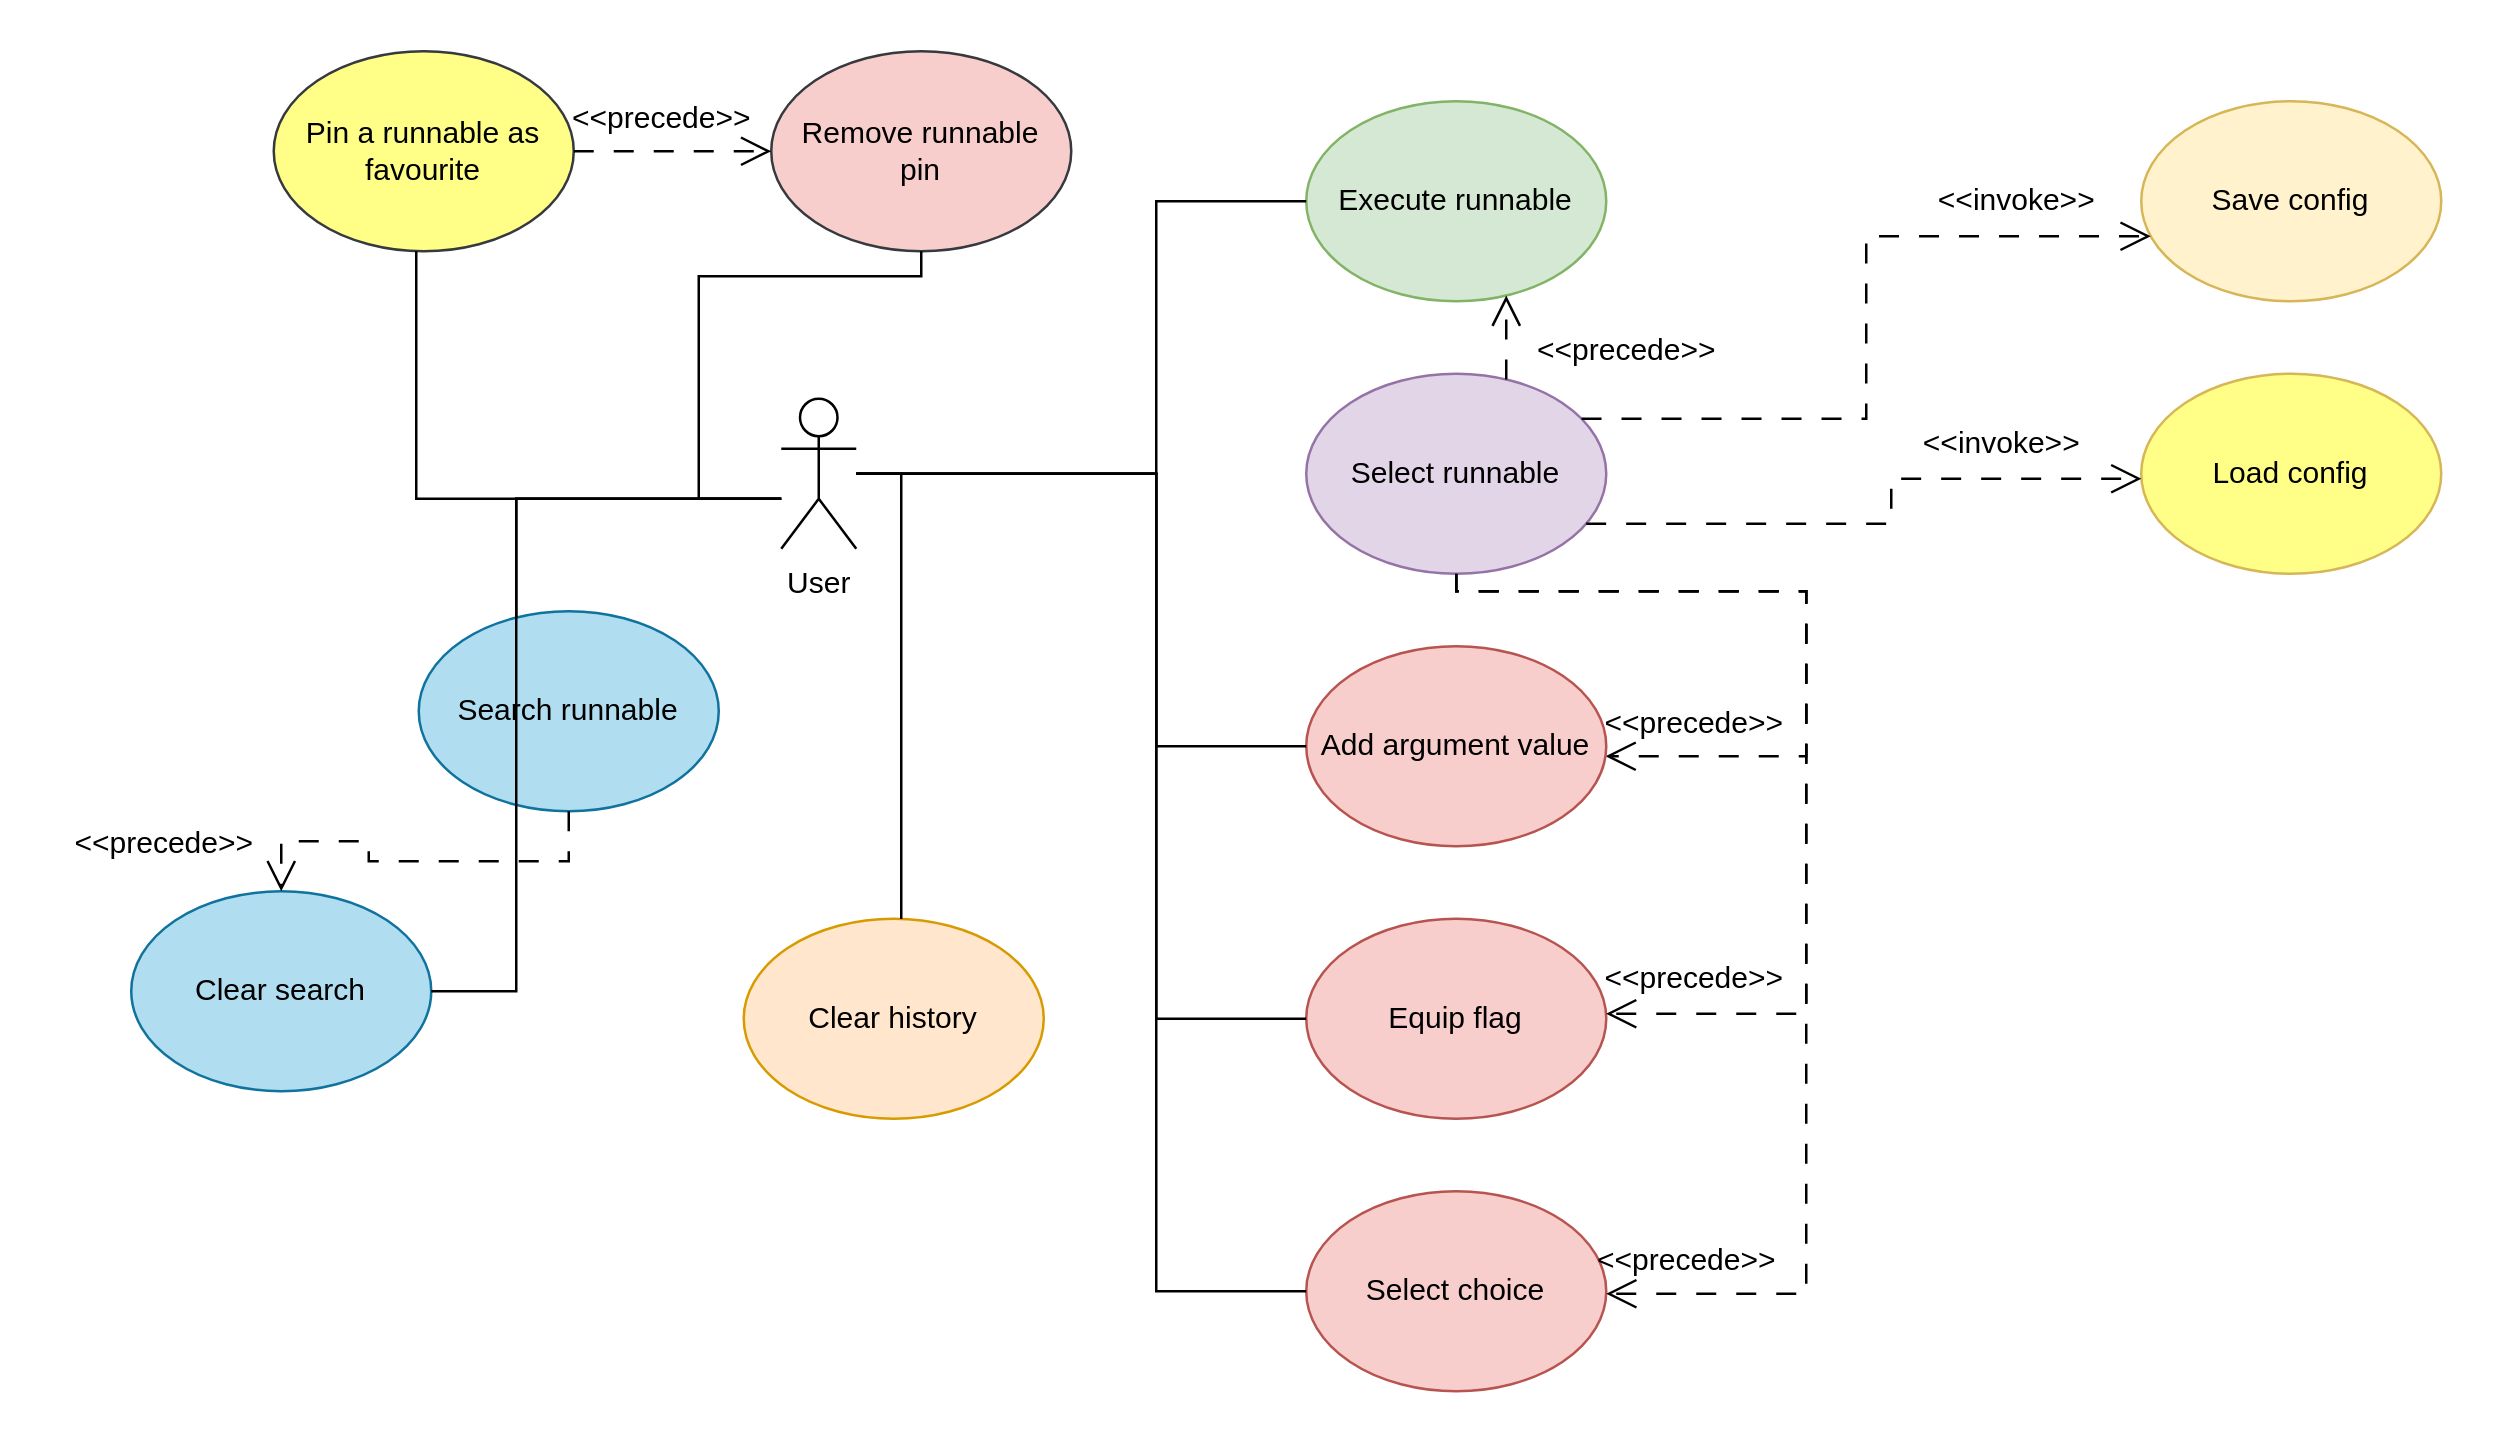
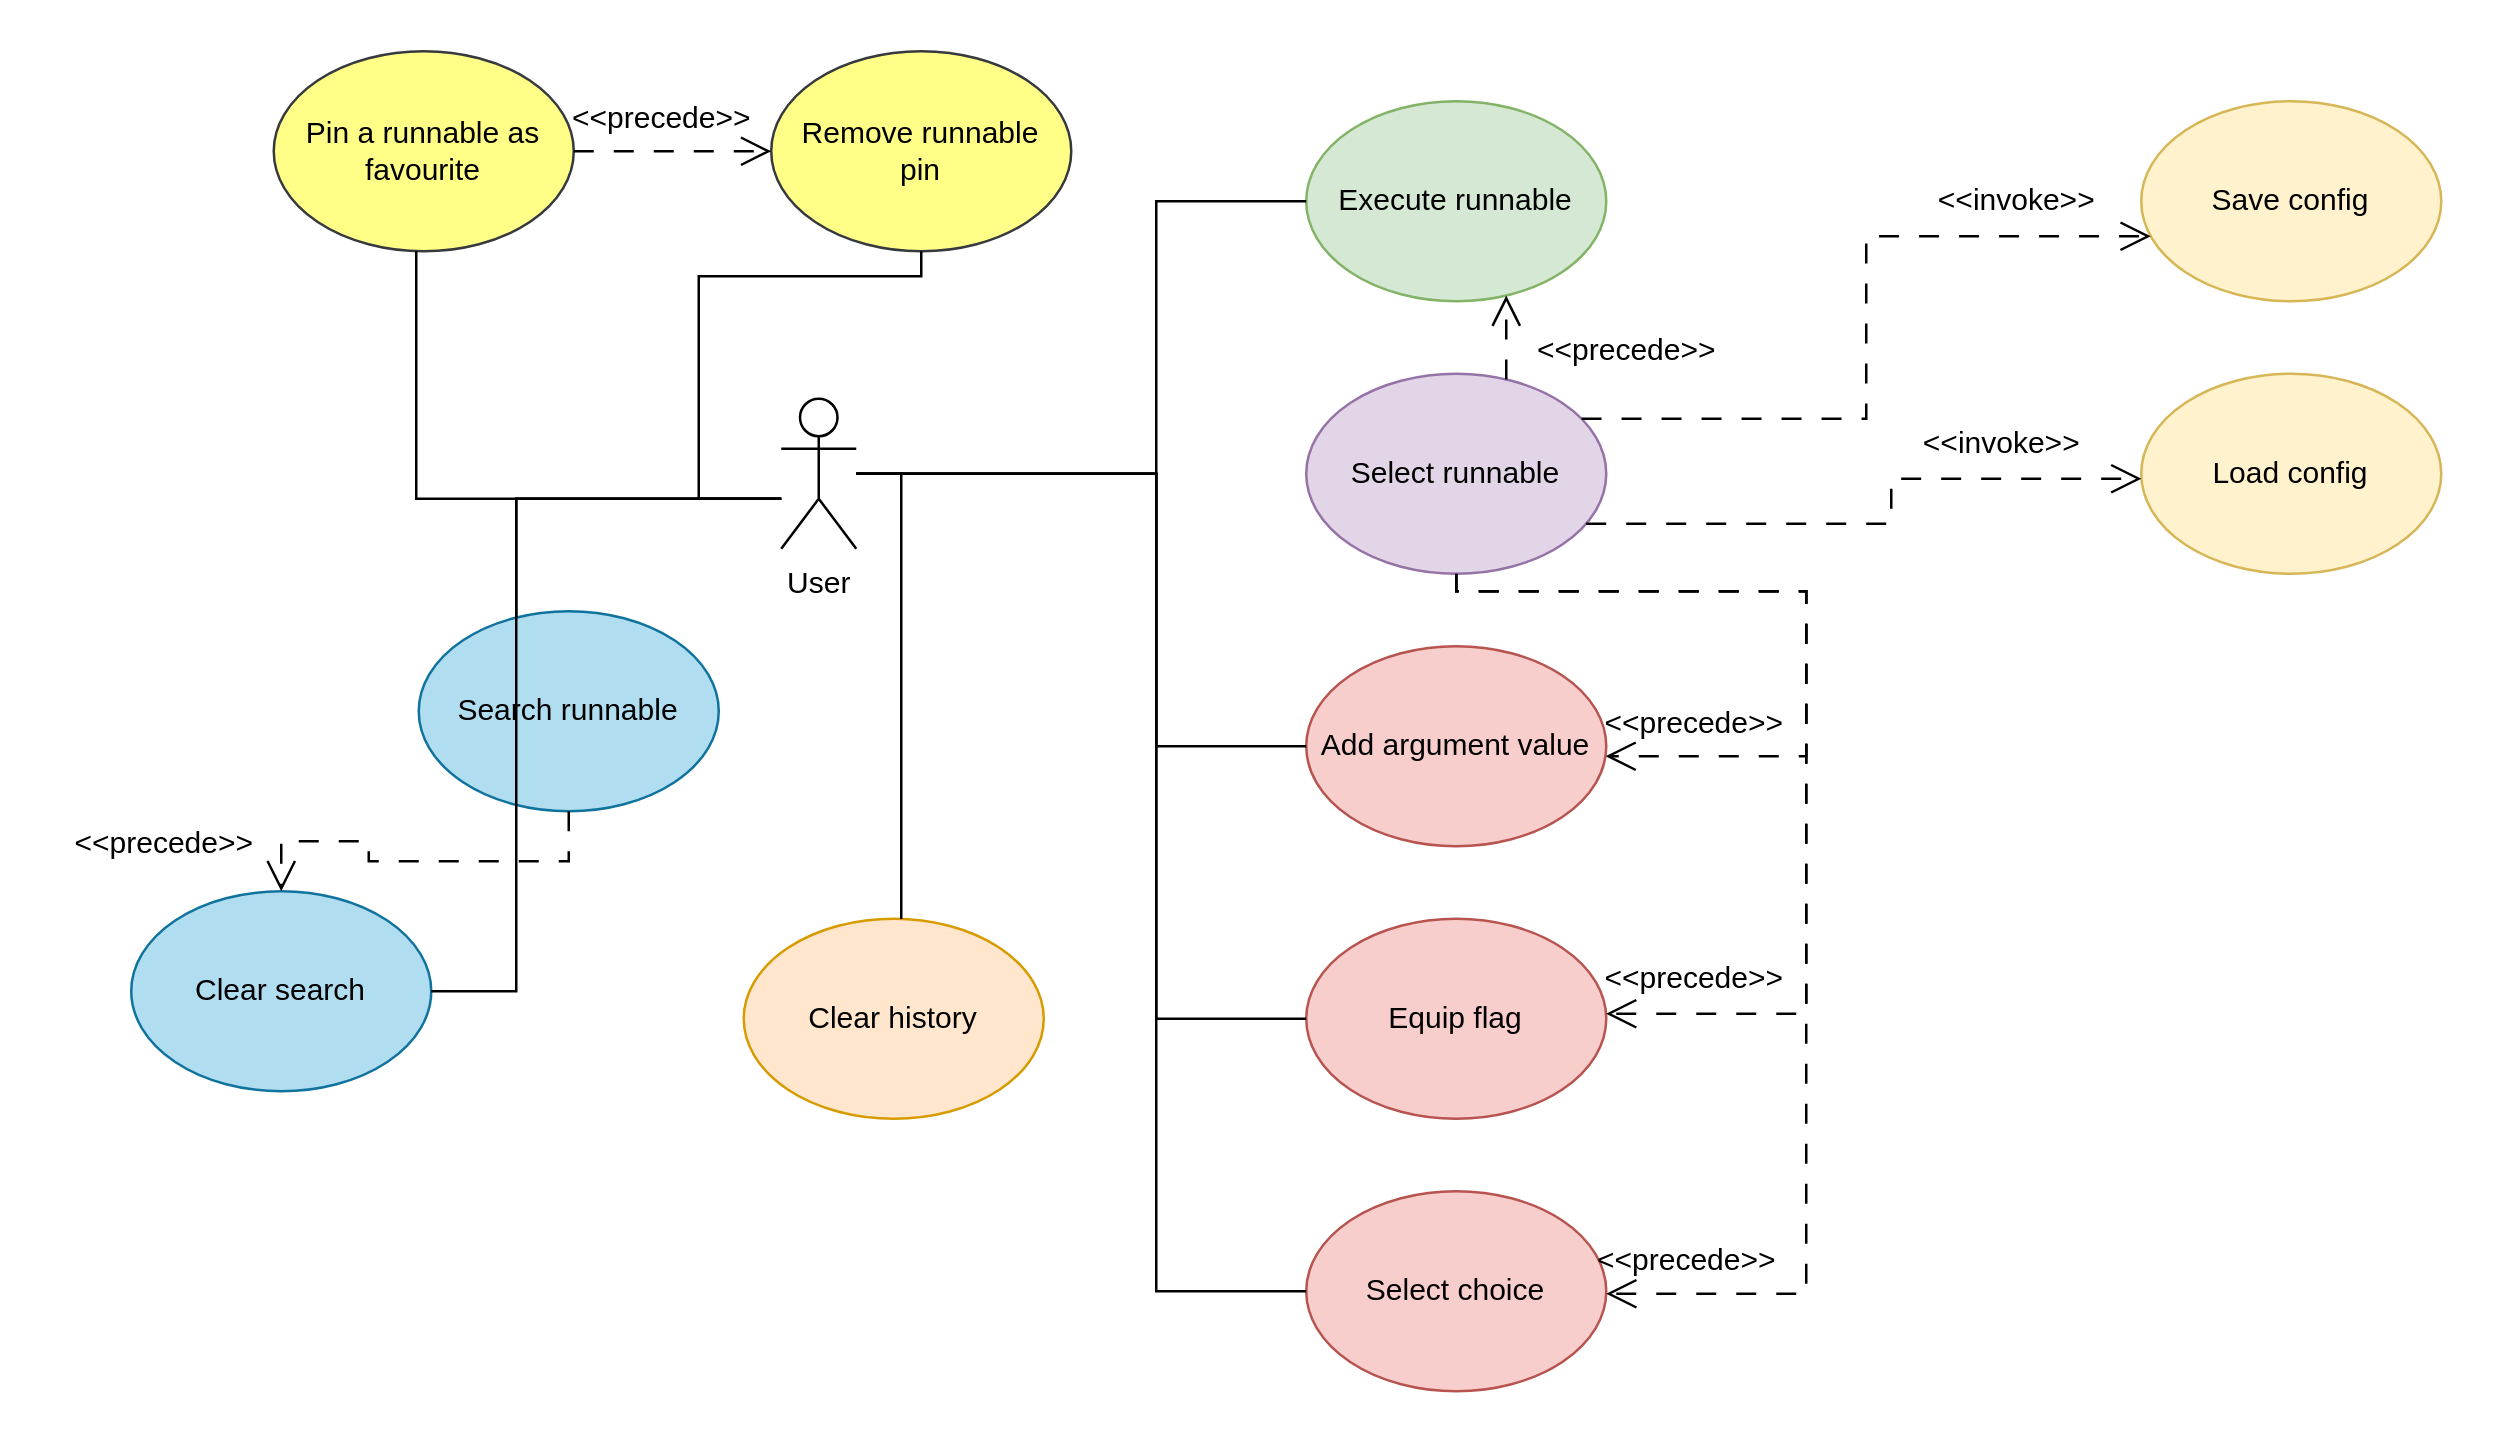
node "Remove runnable pin": fillcolor #f8cecc -> #ffff88
node "Load config": fillcolor #ffff88 -> #fff2cc
